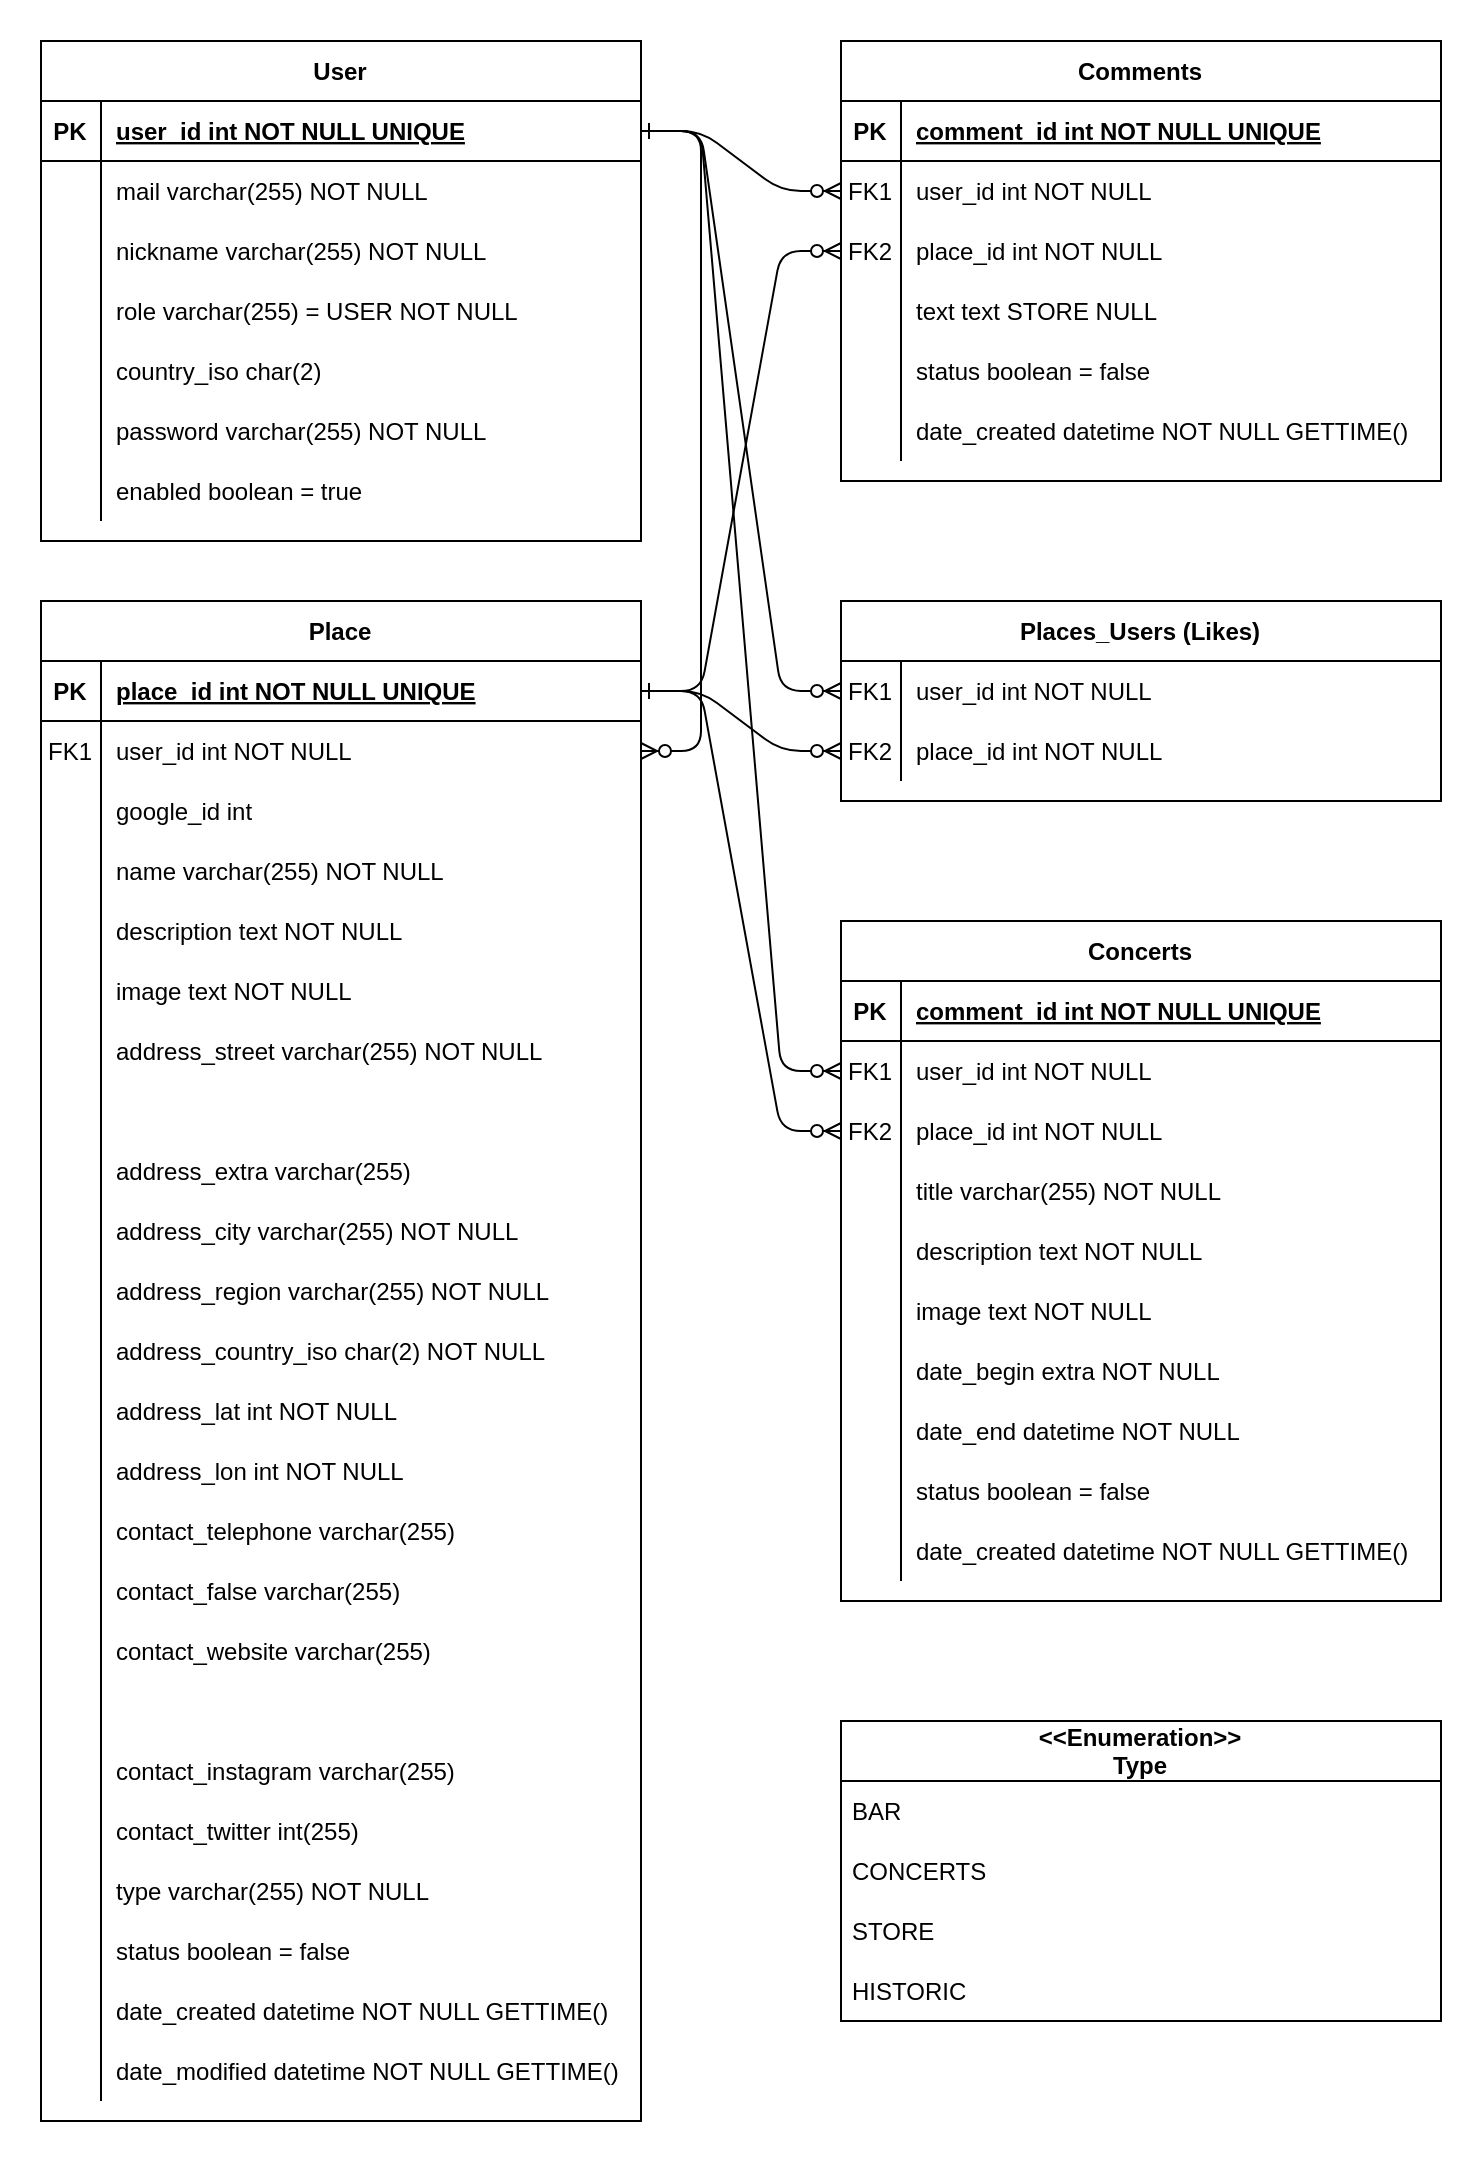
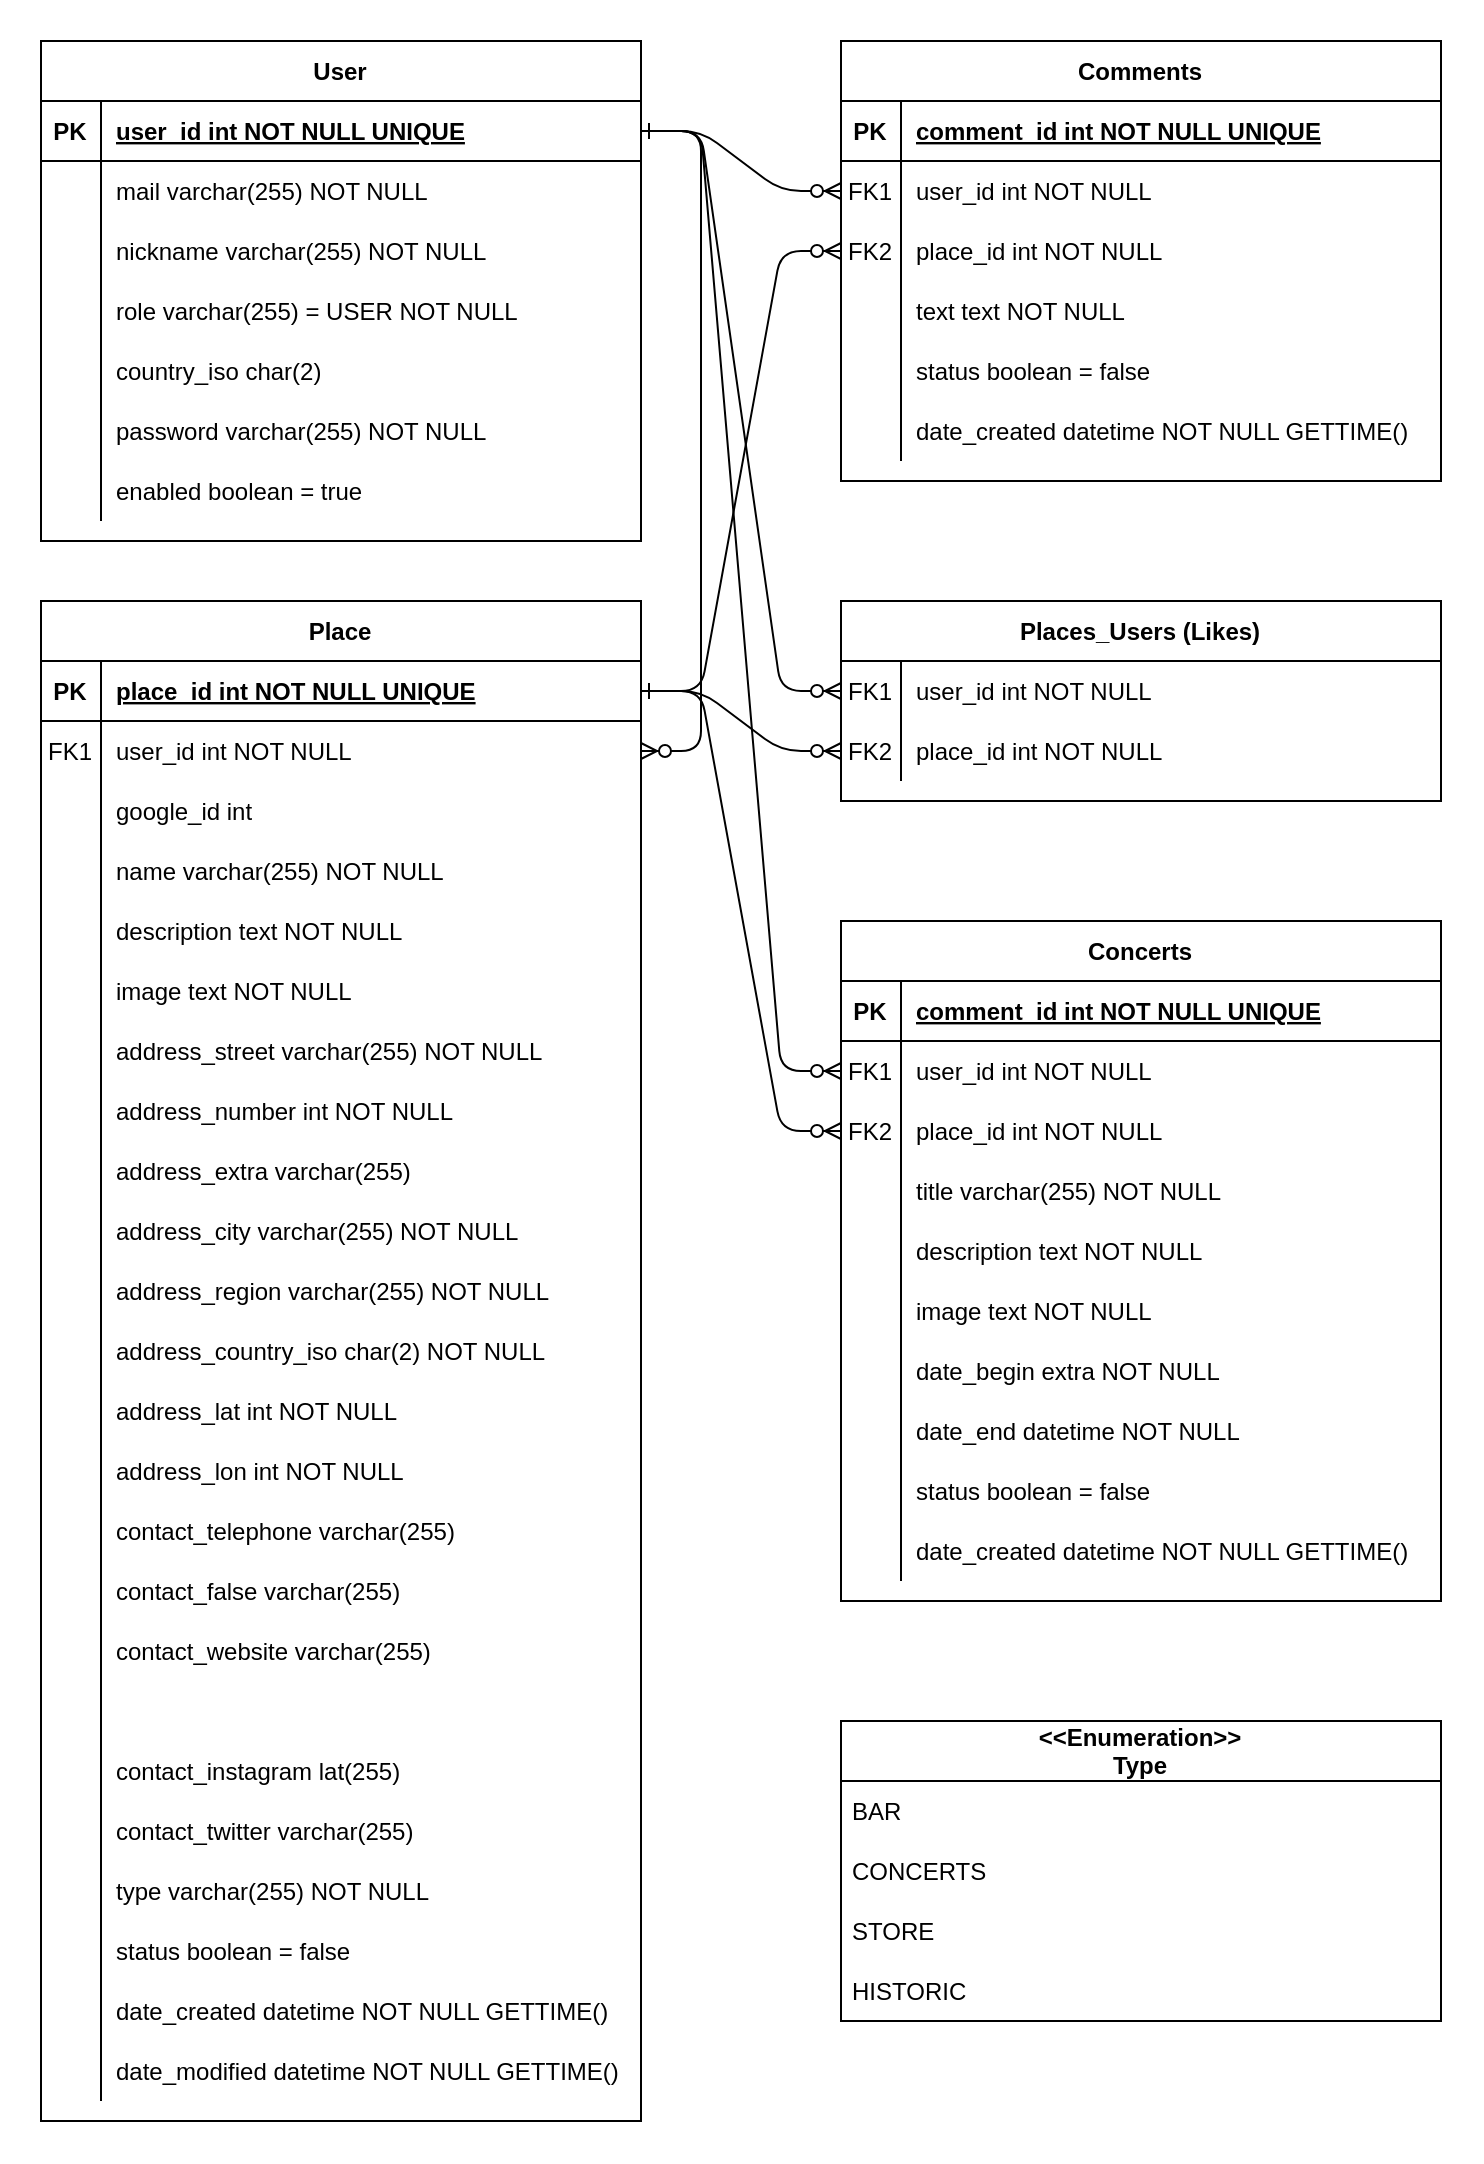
node "text text STORE NULL": label "text text STORE NULL" -> "text text NOT NULL"
node "address_number int NOT NULL": added
node "contact_instagram varchar(255)": label "contact_instagram varchar(255)" -> "contact_instagram lat(255)"
node "contact_twitter int(255)": label "contact_twitter int(255)" -> "contact_twitter varchar(255)"
